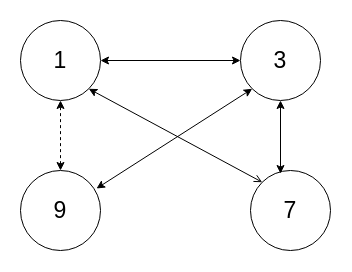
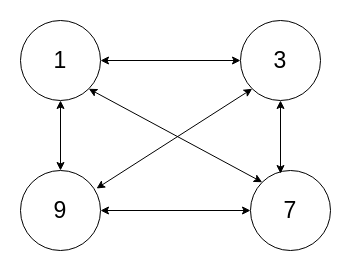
edge "1" -- "9": style dashed -> solid
edge "1" -- "7": arrowhead open -> classic
edge "9" -- "7": added
